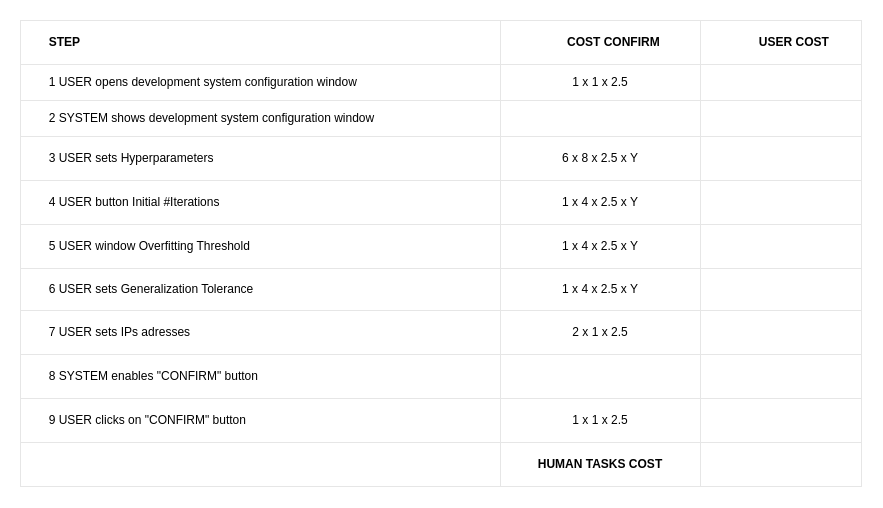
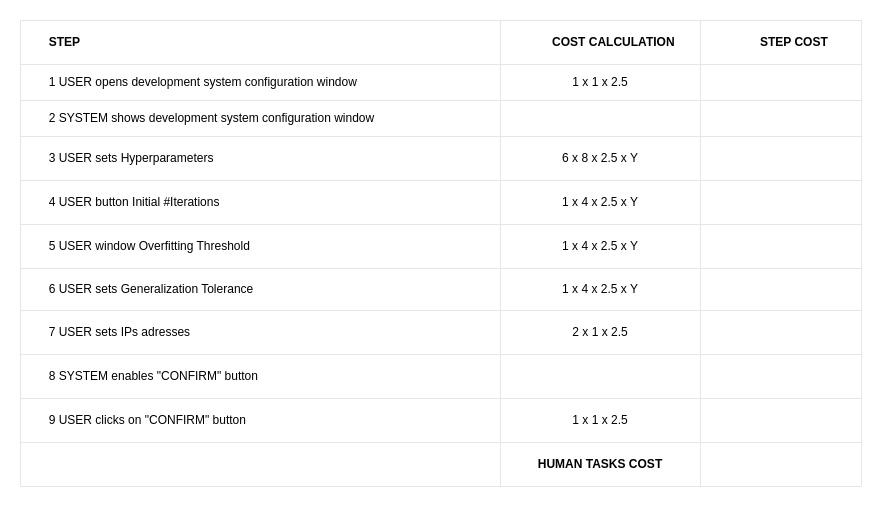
node "COST CONFIRM": label "COST CONFIRM" -> "COST CALCULATION"
node "USER COST": label "USER COST" -> "STEP COST"
